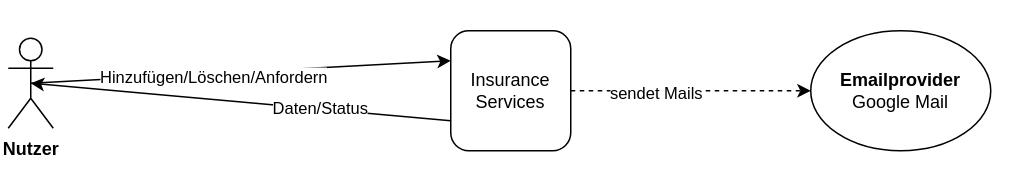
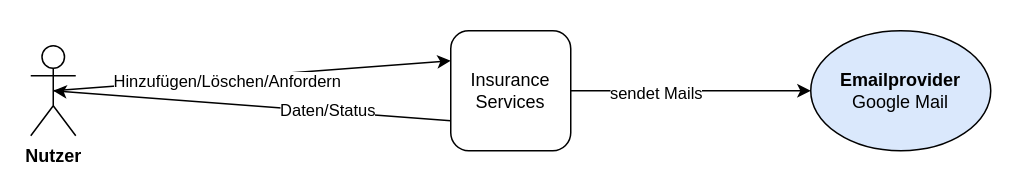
node "Nutzer": moved (31, 83) -> (53, 91)
edge "Insurance Services" -> "Emailprovider Google Mail": style dashed -> solid
node "Emailprovider Google Mail": fillcolor #ffffff -> #dae8fc
